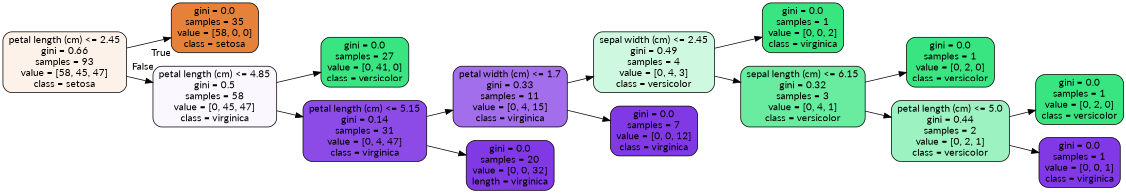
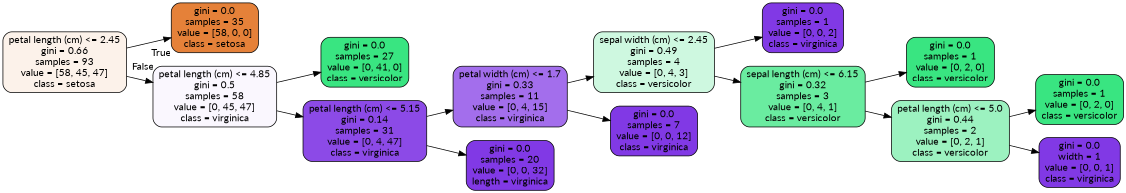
node "gini = 0.0 samples = 1 value = [0, 0, 2] class = virginica": fillcolor #39e581 -> #8139e5
node "gini = 0.0 samples = 1 value = [0, 0, 1] class = virginica": label "gini = 0.0 samples = 1 value = [0, 0, 1] class = virginica" -> "gini = 0.0 width = 1 value = [0, 0, 1] class = virginica"
